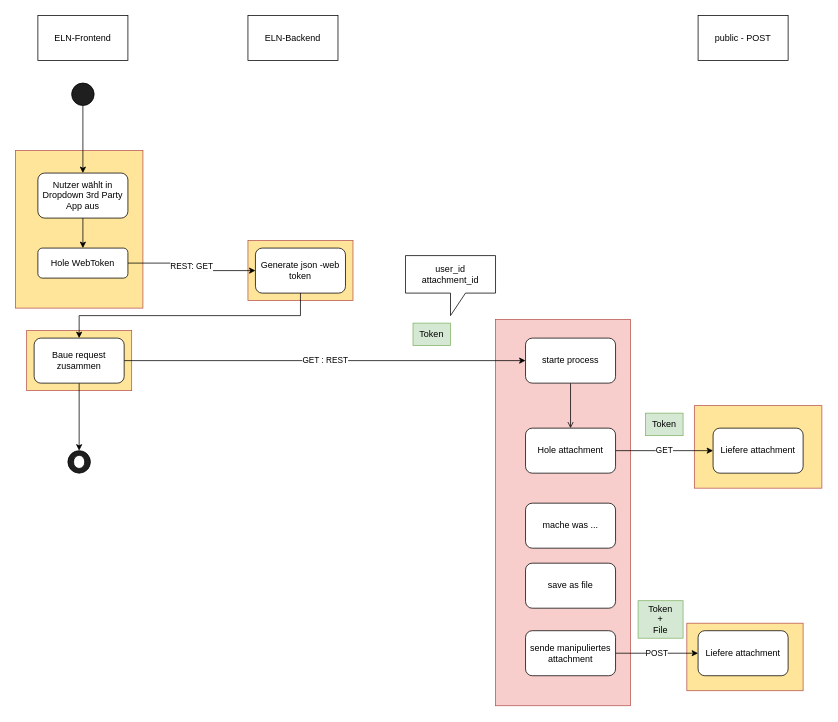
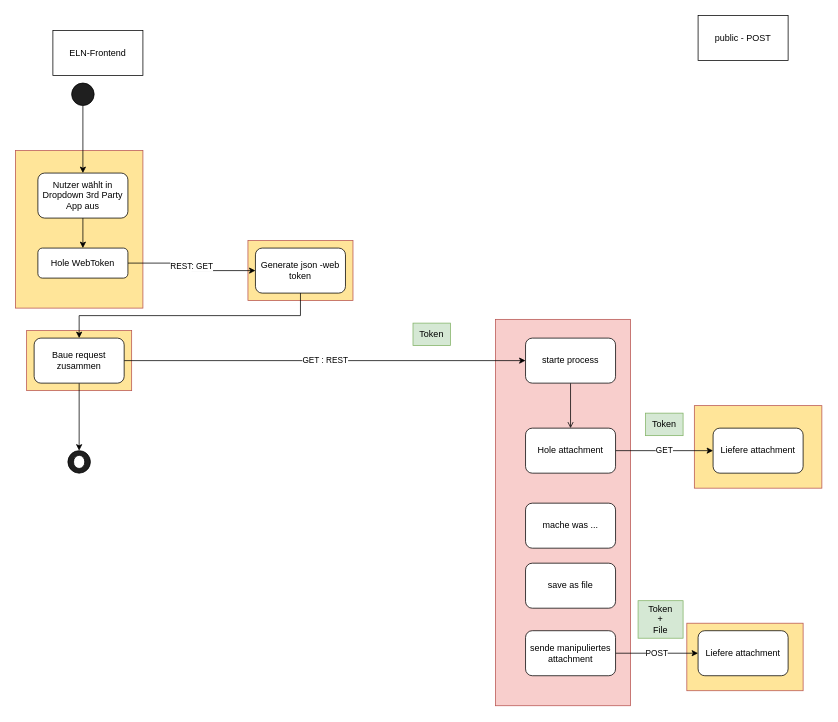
node "ELN-Frontend": moved (83, 38) -> (98, 53)
node "ELN-Backend": removed
node "user_id attachment_id": removed
